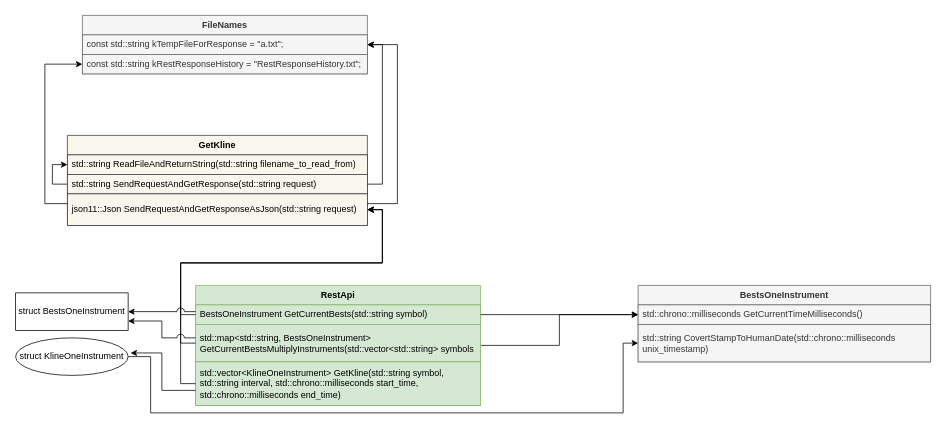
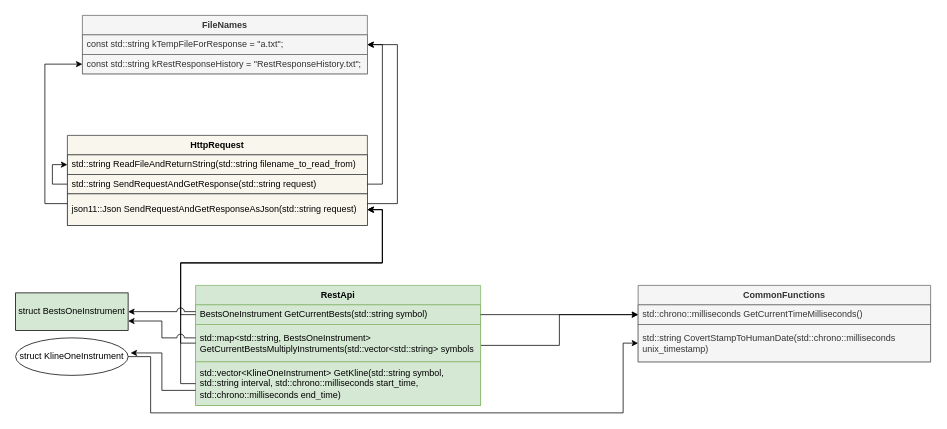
node "GetKline": label "GetKline" -> "HttpRequest"
node "BestsOneInstrument": label "BestsOneInstrument" -> "CommonFunctions"
node "struct BestsOneInstrument": fillcolor #ffffff -> #d5e8d4
